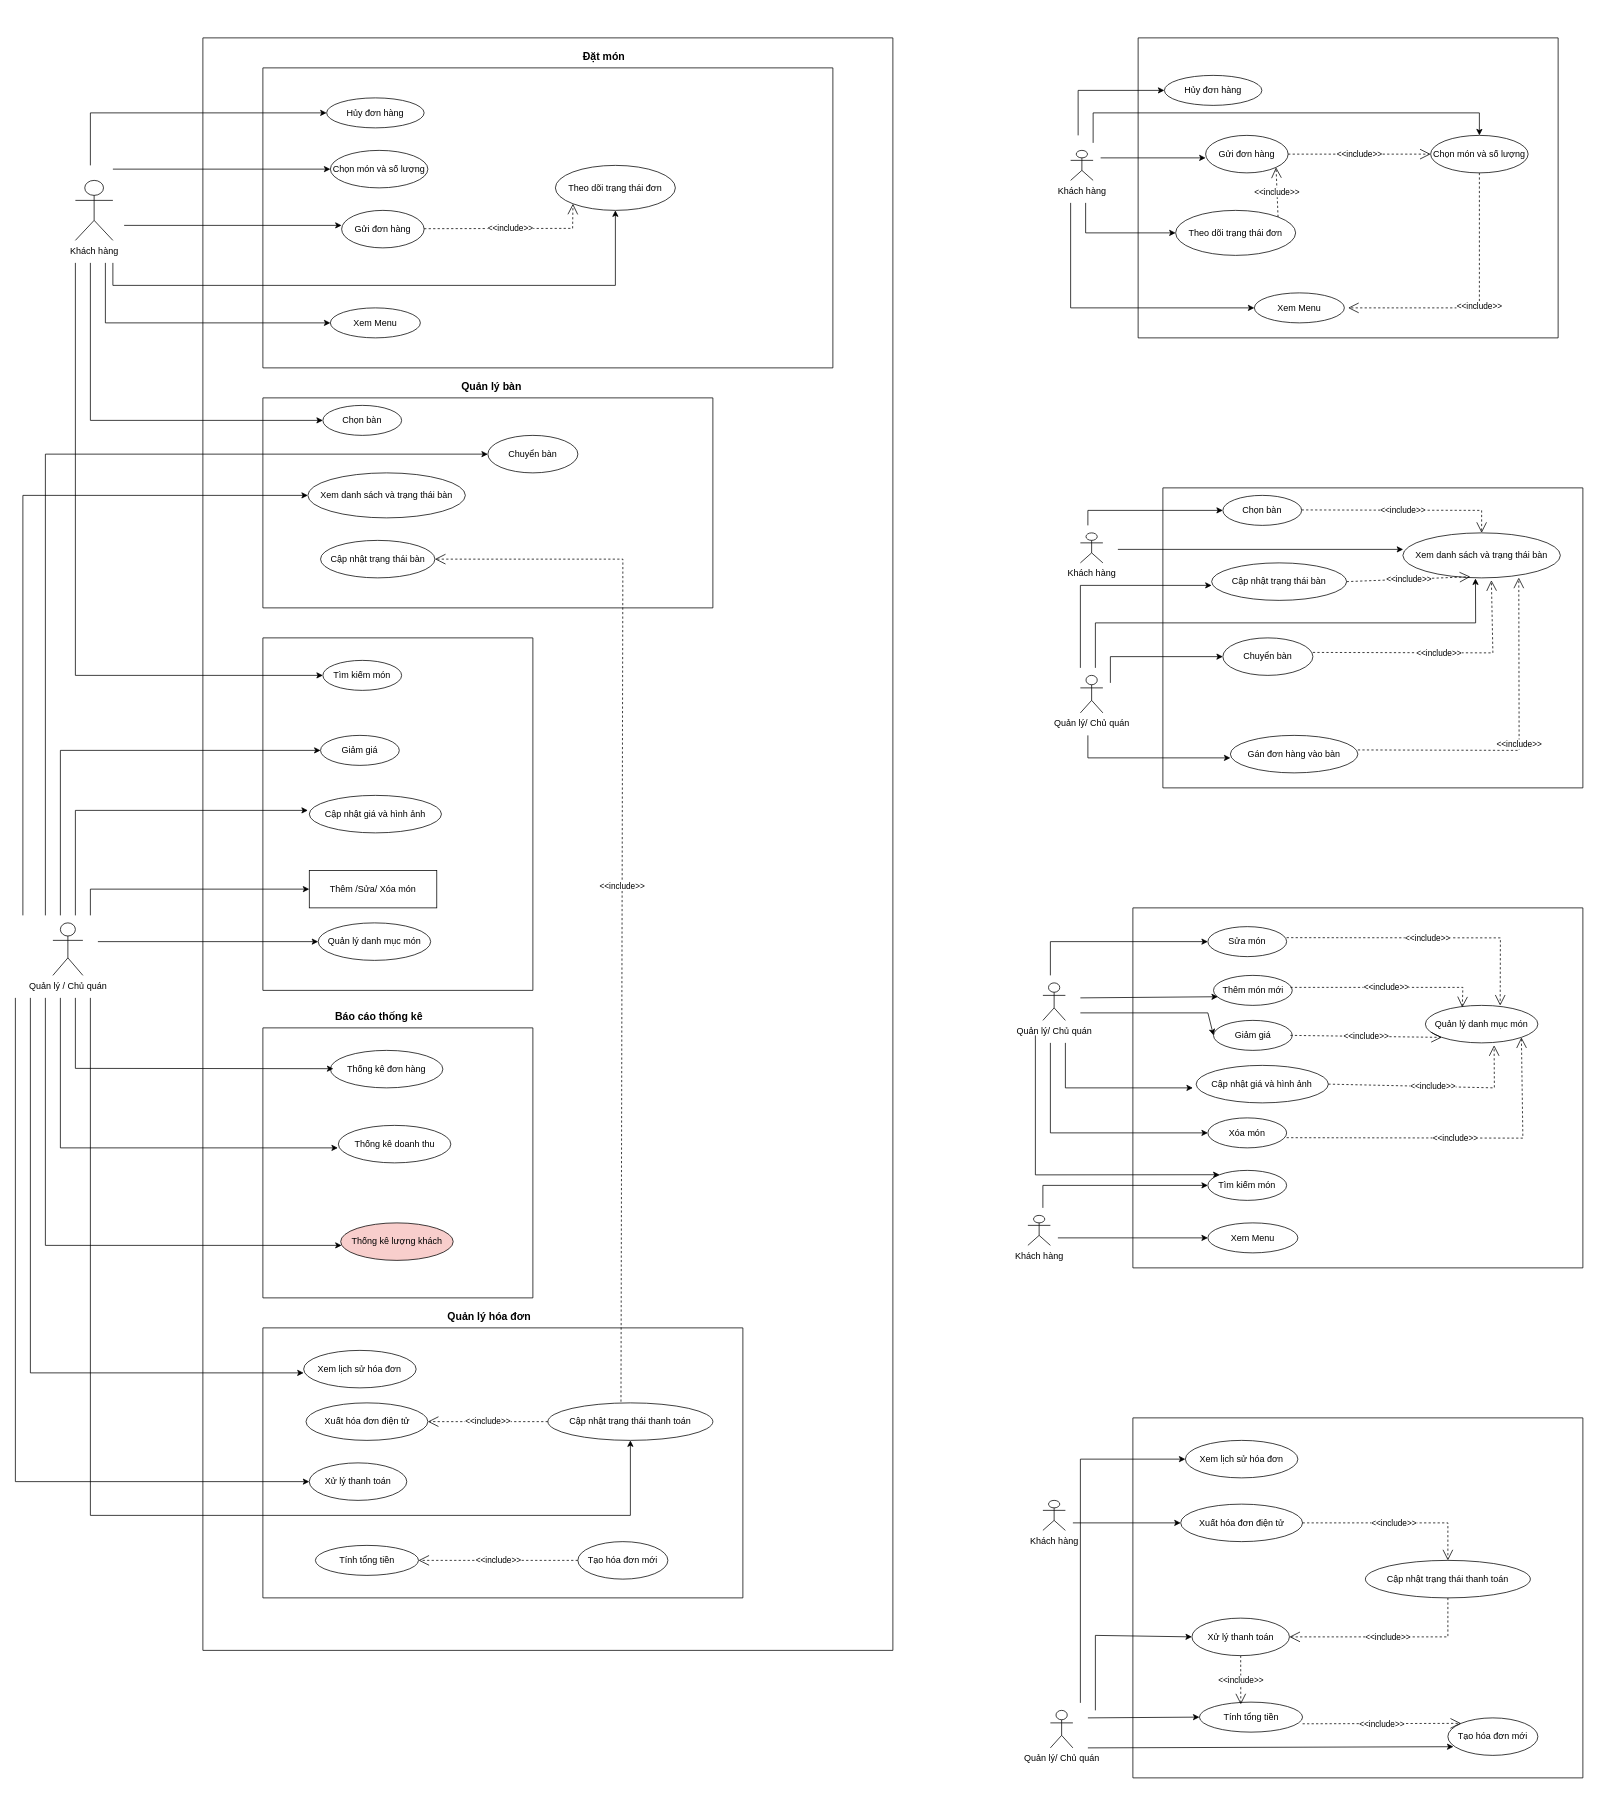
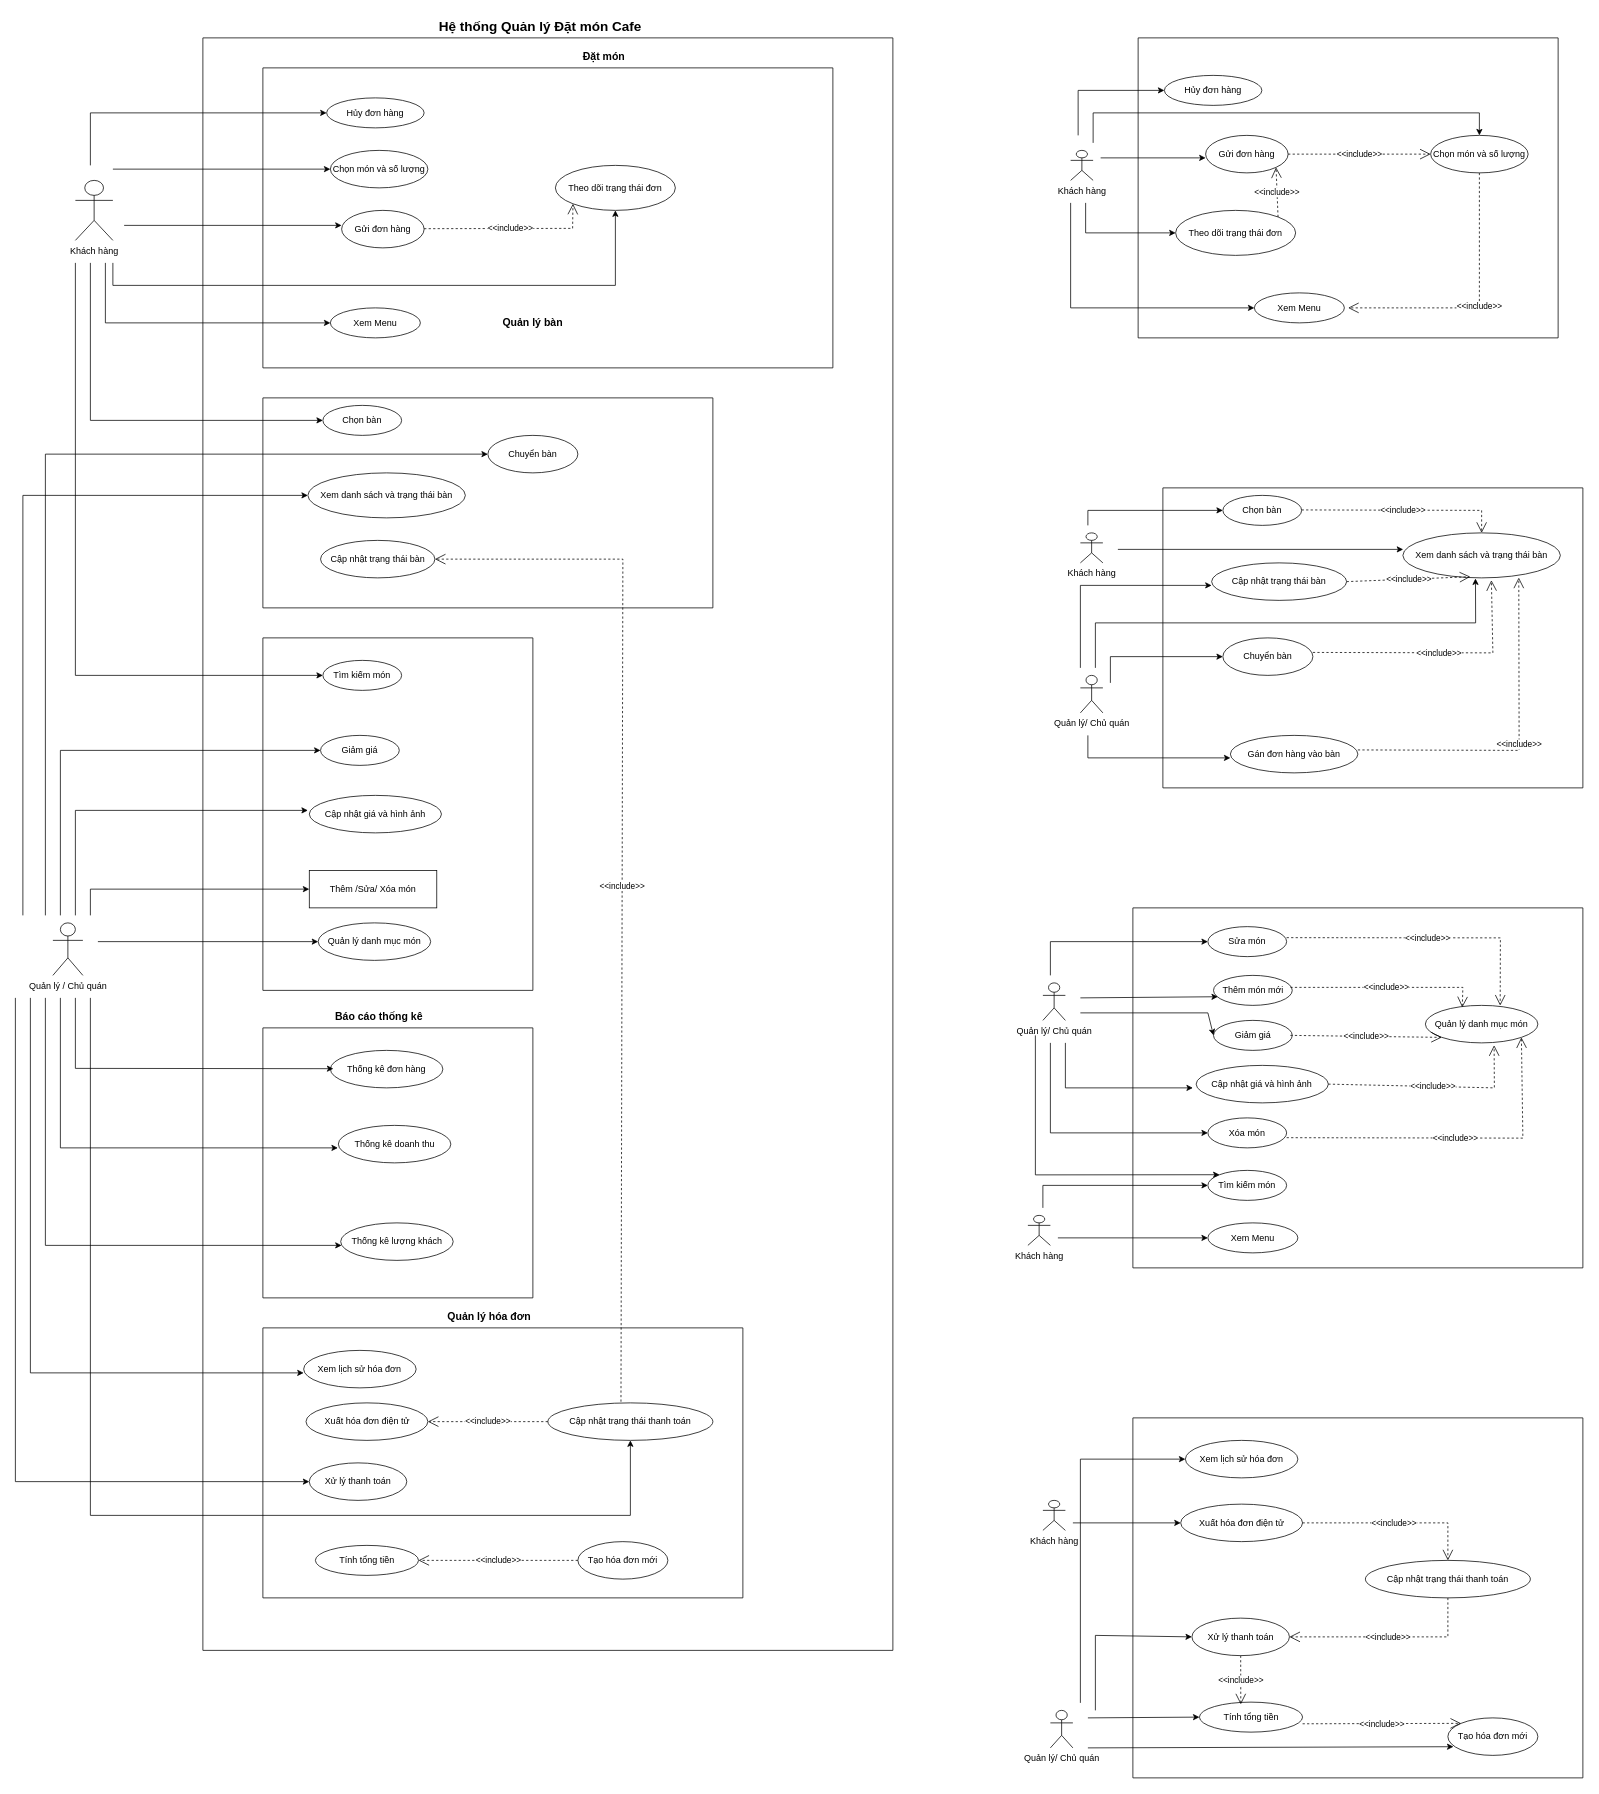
node "Hệ thống Quản lý Đặt món Cafe": added
node "Quản lý bàn": moved (492, 387) -> (533, 323)
node "Thống kê lượng khách": fillcolor #f8cecc -> #ffffff
